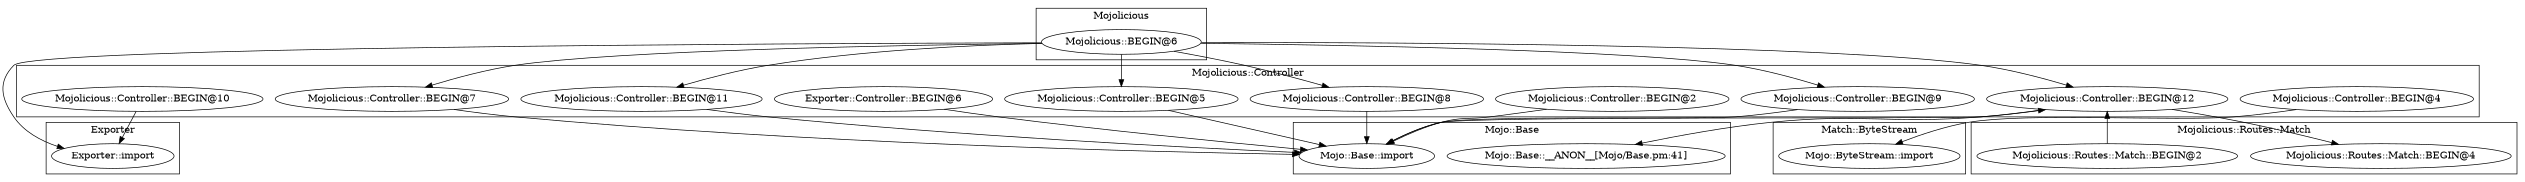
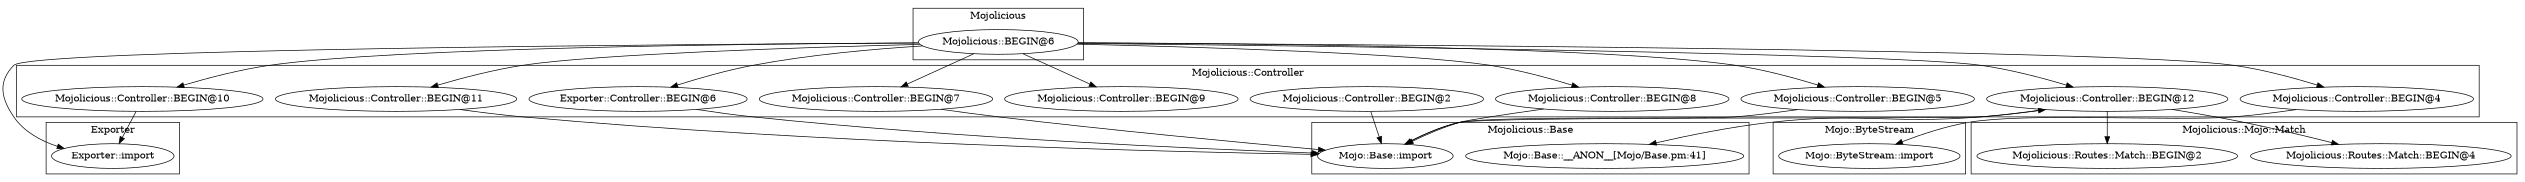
edge "Mojolicious::BEGIN@6" -> "Mojolicious::Controller::BEGIN@4": added
edge "Mojolicious::BEGIN@6" -> "Mojolicious::Controller::BEGIN@10": added
edge "Mojolicious::BEGIN@6" -> "Exporter::Controller::BEGIN@6": added
edge "Mojolicious::Controller::BEGIN@9" -> "Mojo::Base::import": removed
cluster "Mojo::Base": label "Mojo::Base" -> "Mojolicious::Base"
cluster "Match::ByteStream": label "Match::ByteStream" -> "Mojo::ByteStream"
cluster "Mojolicious::Routes::Match": label "Mojolicious::Routes::Match" -> "Mojolicious::Mojo::Match"
edge "Mojolicious::Routes::Match::BEGIN@2" -> "Mojolicious::Controller::BEGIN@12": reversed
